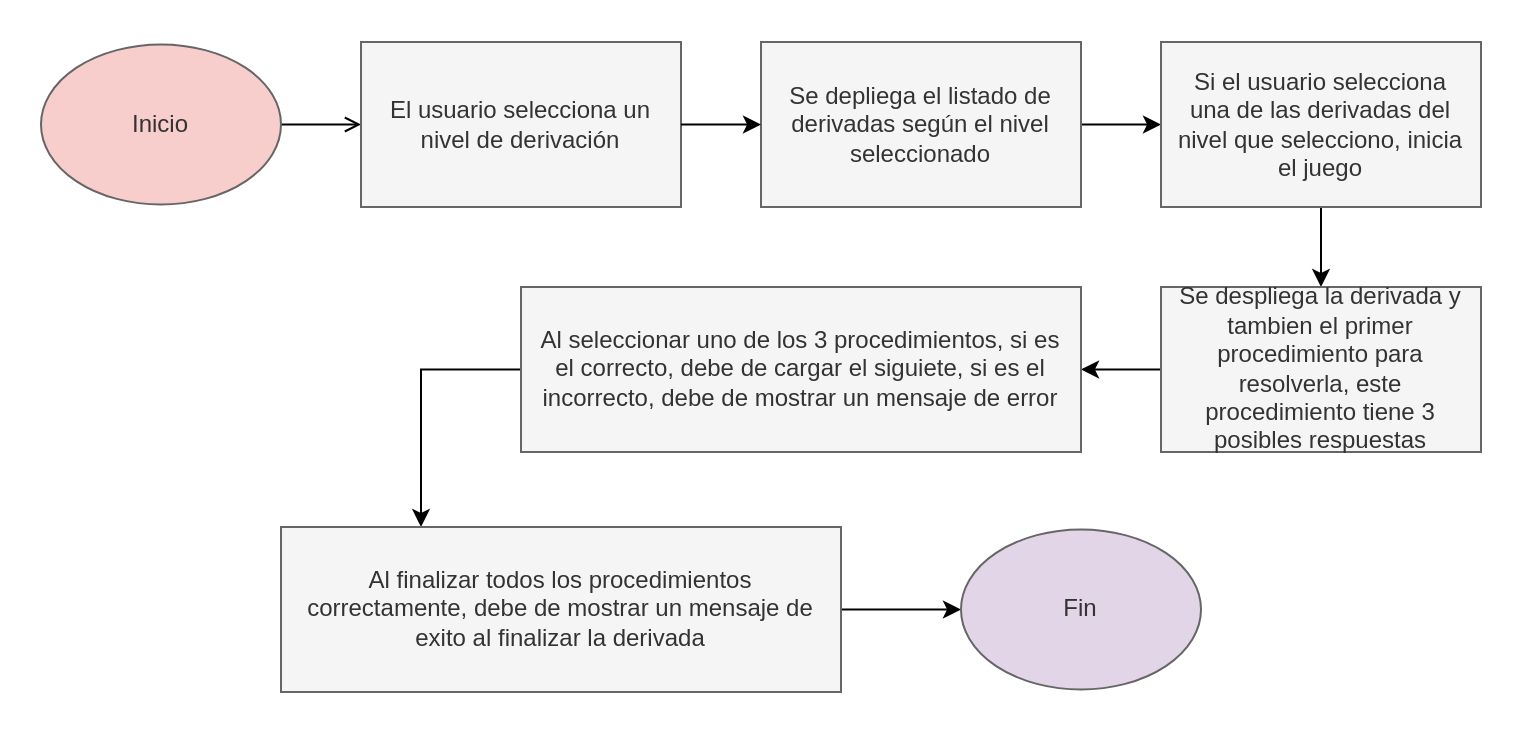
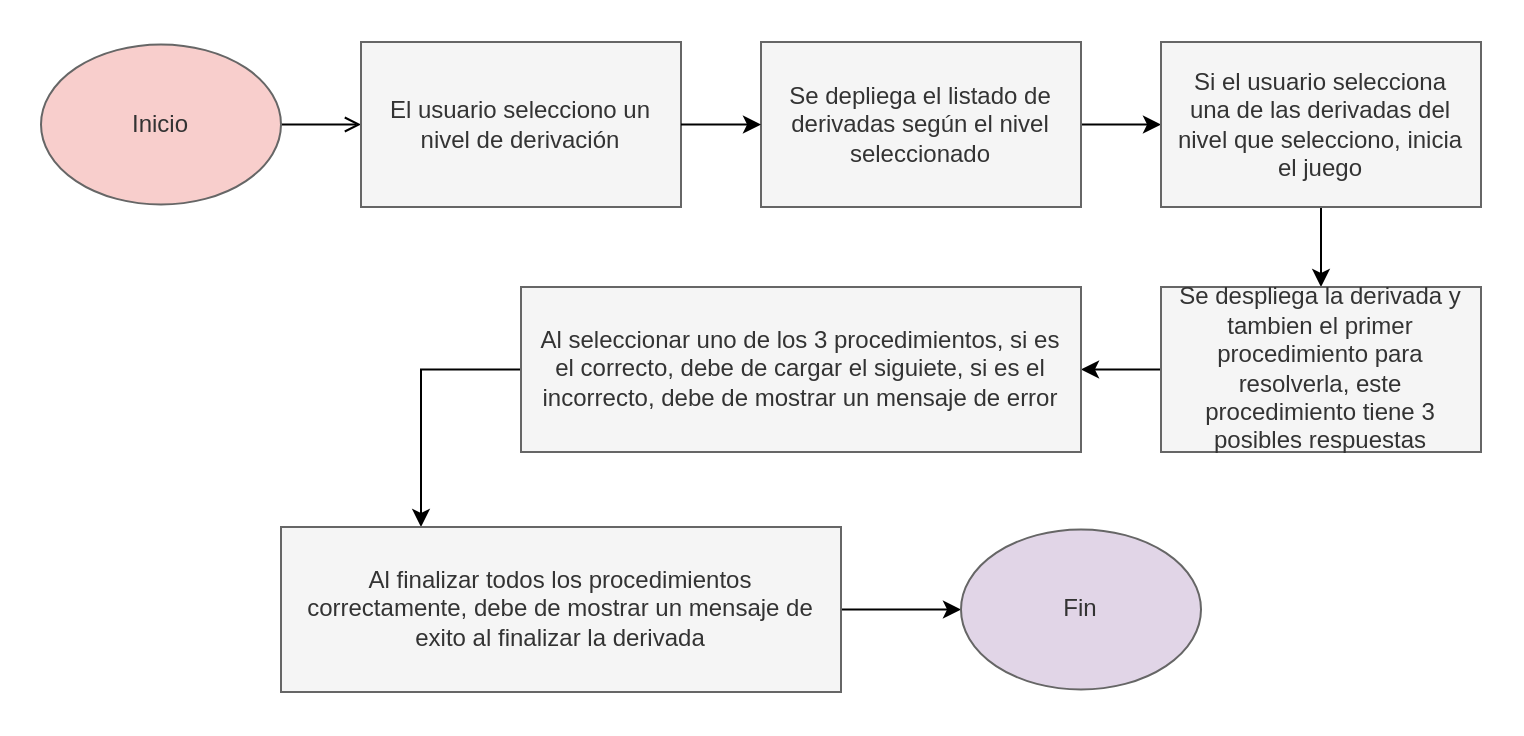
node "El usuario selecciona un nivel de derivación": label "El usuario selecciona un nivel de derivación" -> "El usuario selecciono un nivel de derivación"
